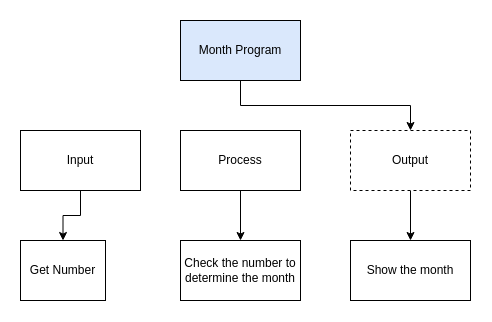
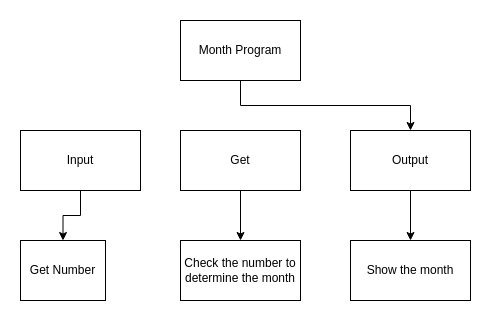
node "Month Program": fillcolor #dae8fc -> #ffffff
node "Process": label "Process" -> "Get"
node "Output": style dashed -> solid
